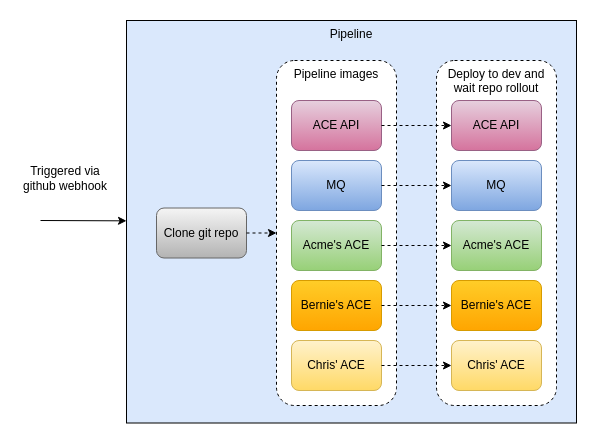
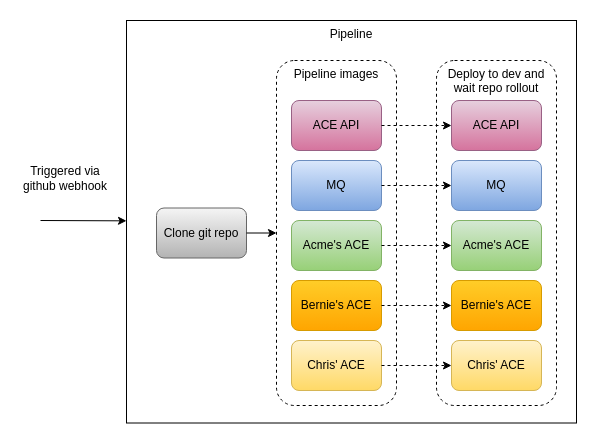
node "Pipeline": fillcolor #dae8fc -> #ffffff
edge "Clone git repo" -> "Pipeline images": style dashed -> solid
